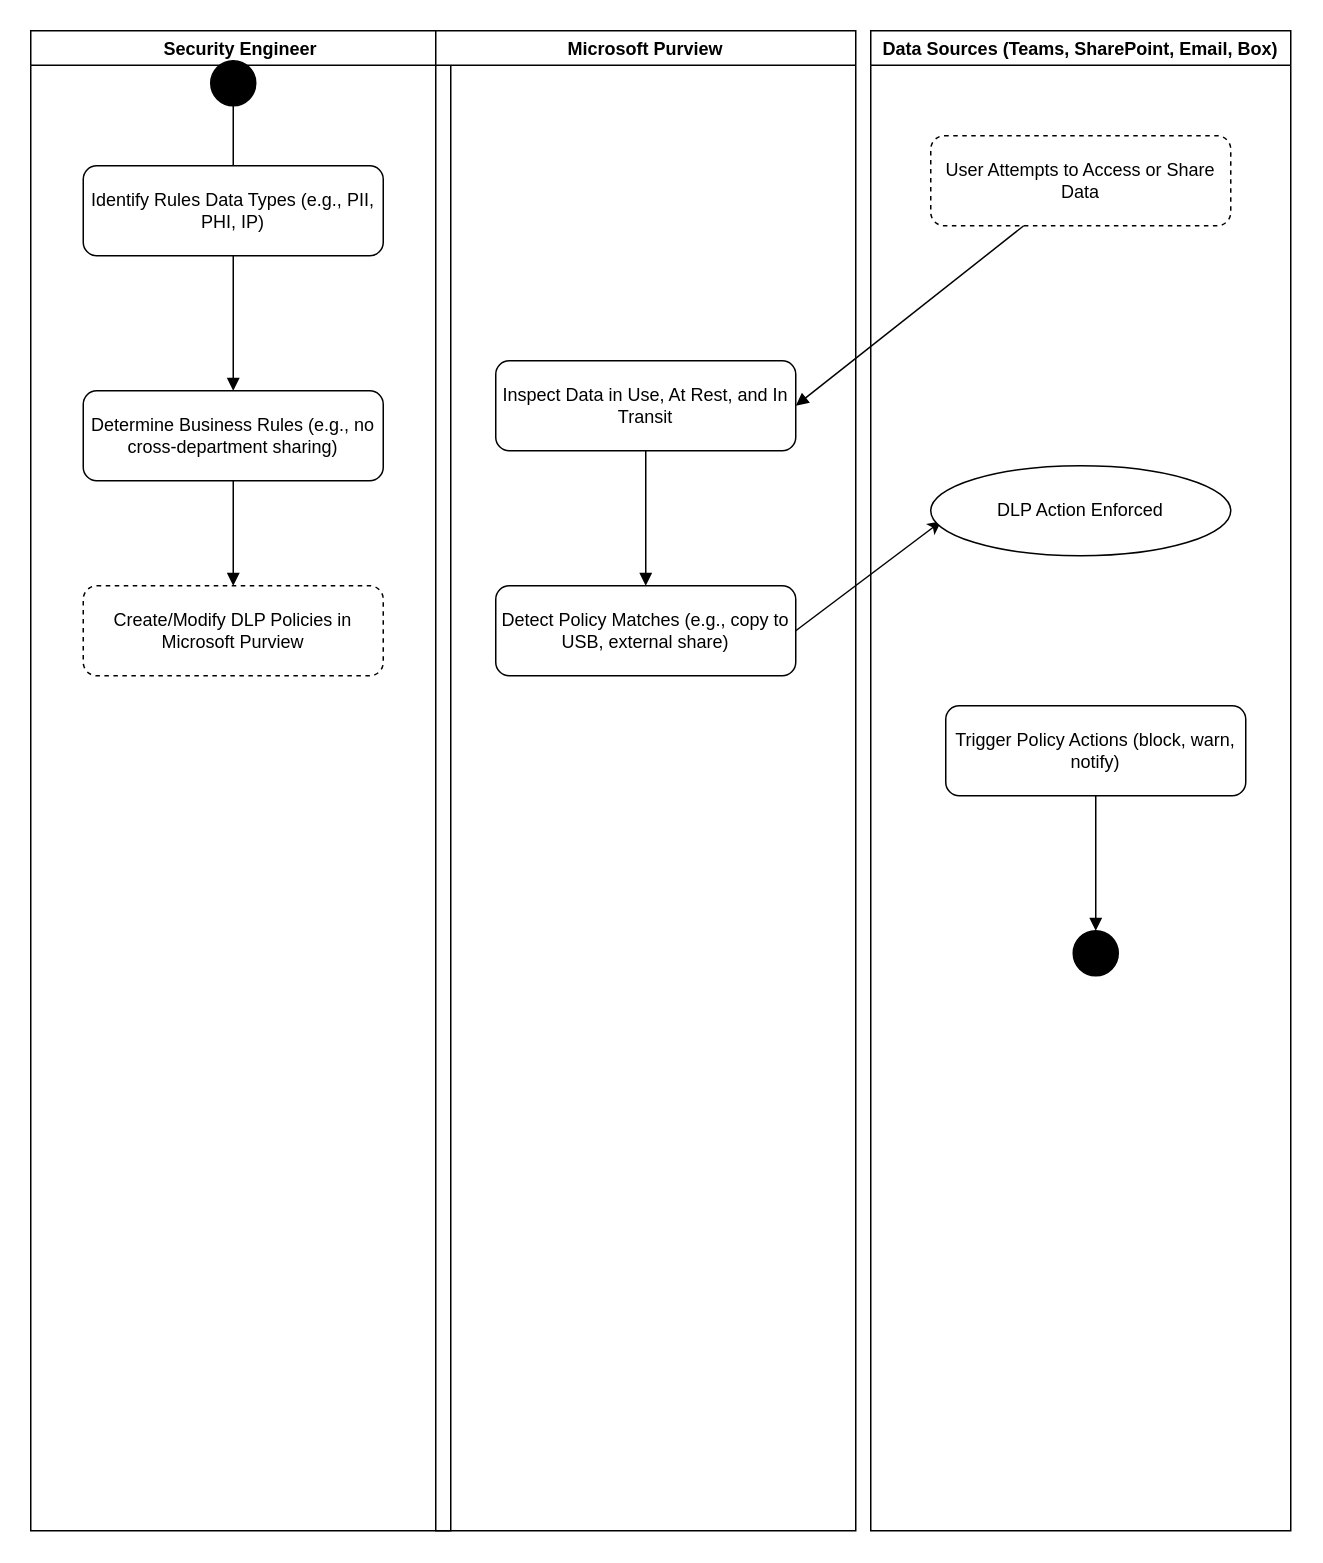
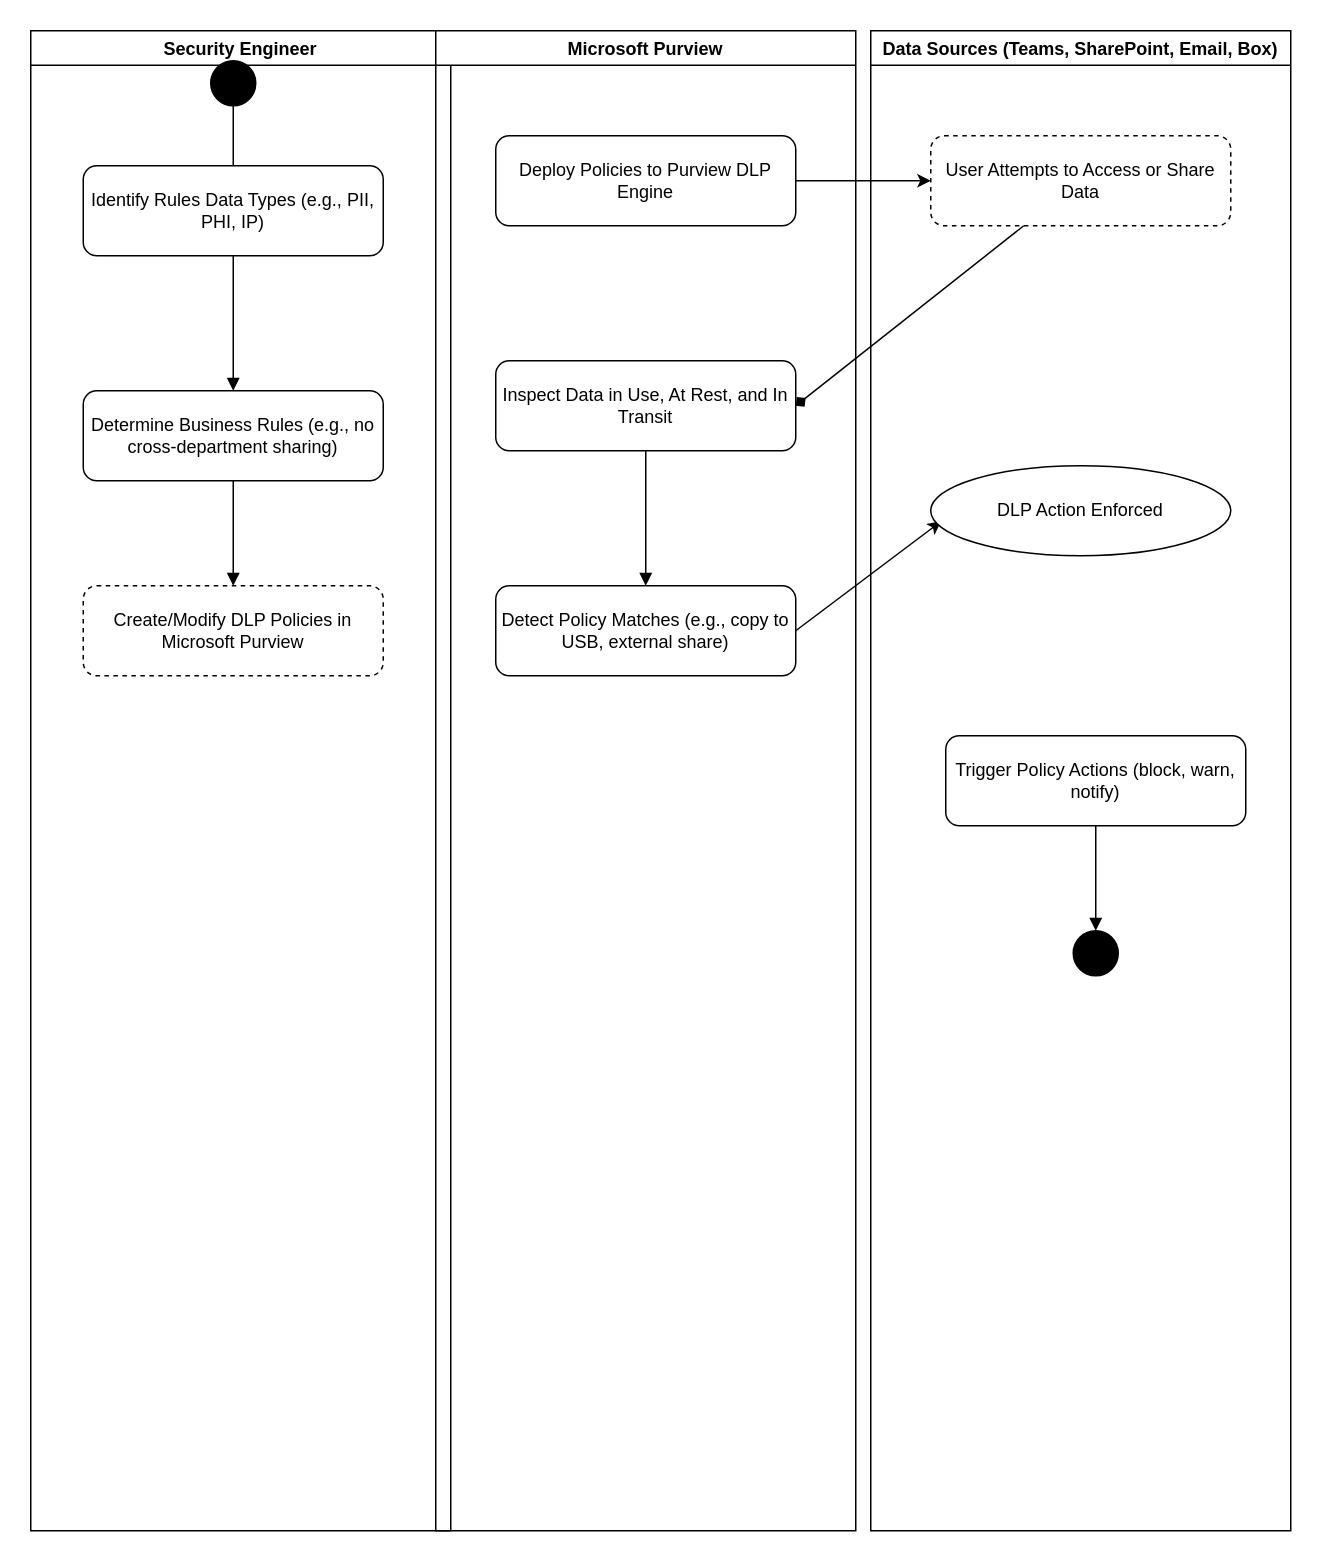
node "Deploy Policies to Purview DLP Engine": added
edge "Deploy Policies to Purview DLP Engine" -> "User Attempts to Access or Share Data": added
edge "User Attempts to Access or Share Data" -> "Inspect Data in Use, At Rest, and In Transit": arrowhead block -> diamond
node "Trigger Policy Actions (block, warn, notify)": moved (1096, 751) -> (1096, 781)
